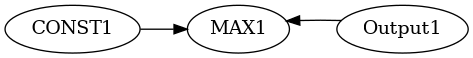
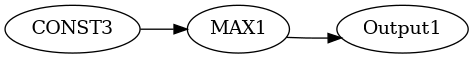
edge "Output1" -> "MAX1": reversed
node "CONST1": label "CONST1" -> "CONST3"
